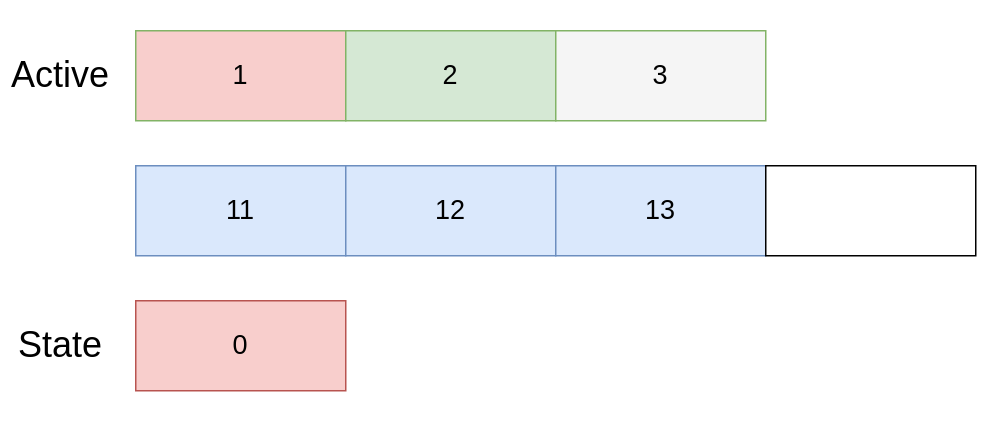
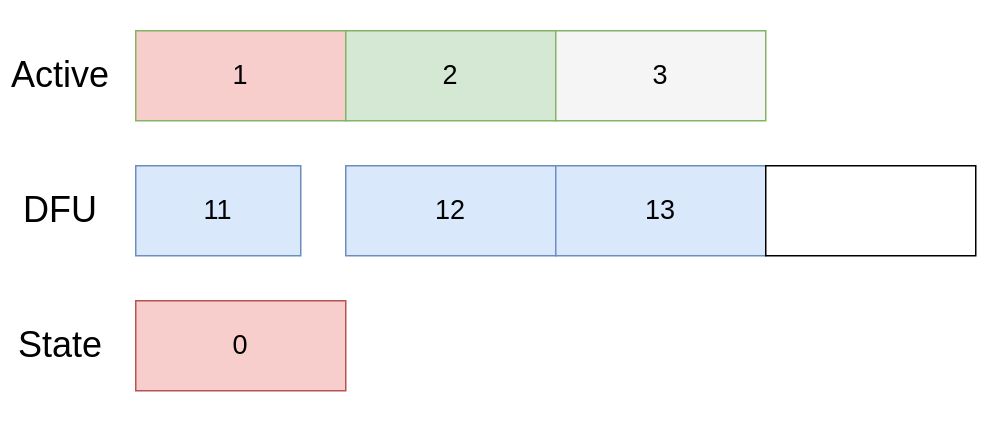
node "DFU": added
node "11": size 210x90 -> 165x90
